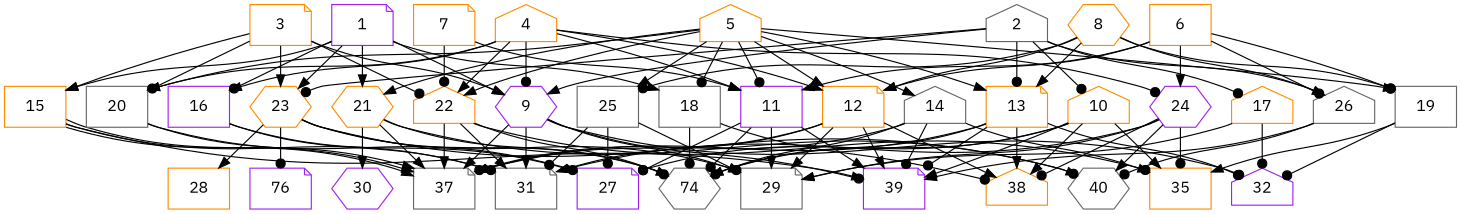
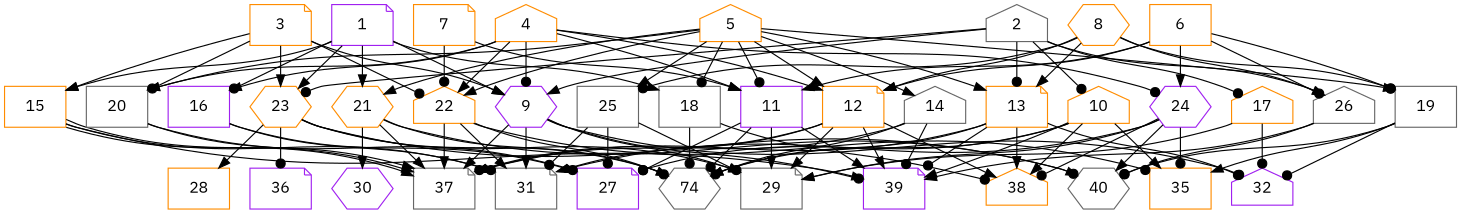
edge "14" -> "35": removed
edge "19" -> "40": added
node "76": label "76" -> "36"
